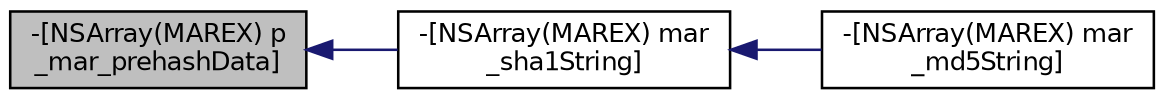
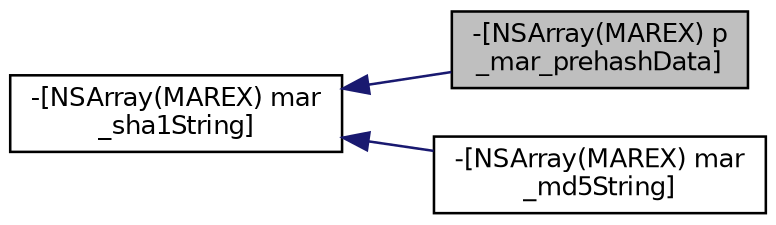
edge "-[NSArray(MAREX) mar _sha1String]" -> "-[NSArray(MAREX) p _mar_prehashData]": reversed
